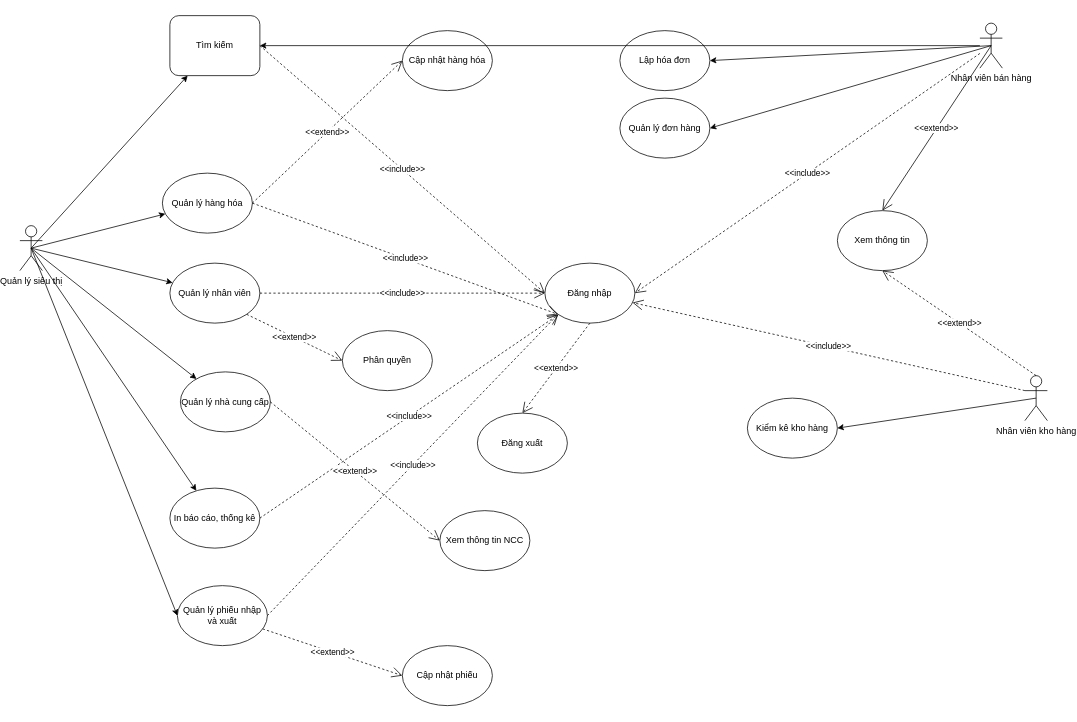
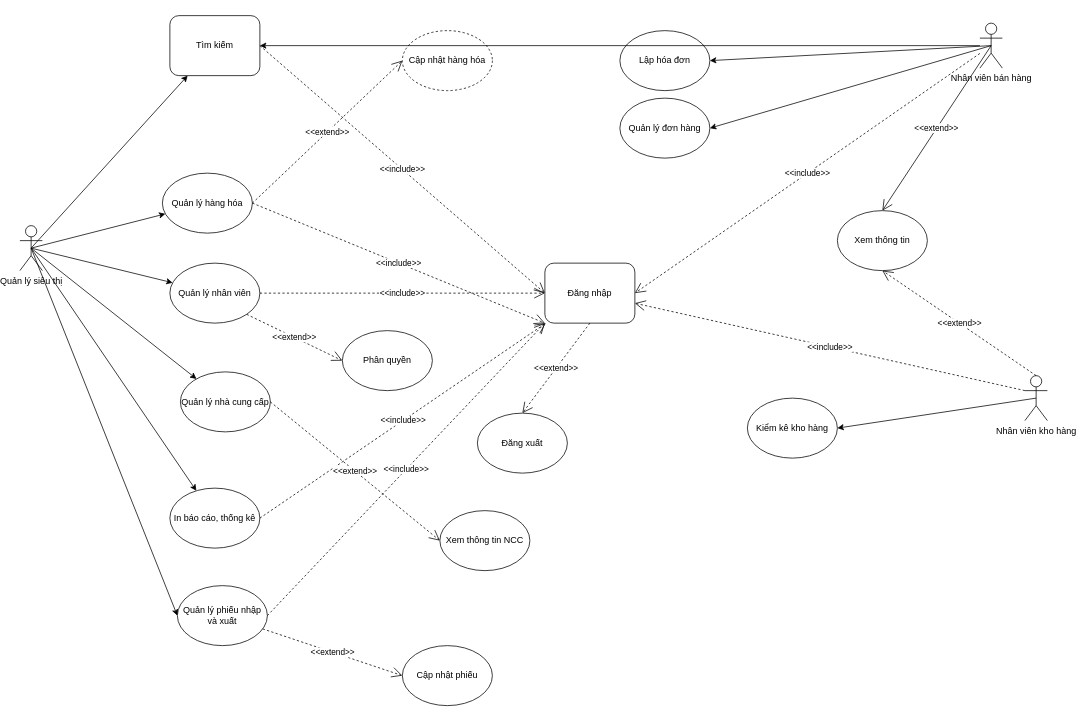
node "Cập nhật hàng hóa": style solid -> dashed
node "Đăng nhập": shape ellipse -> rounded rectangle
